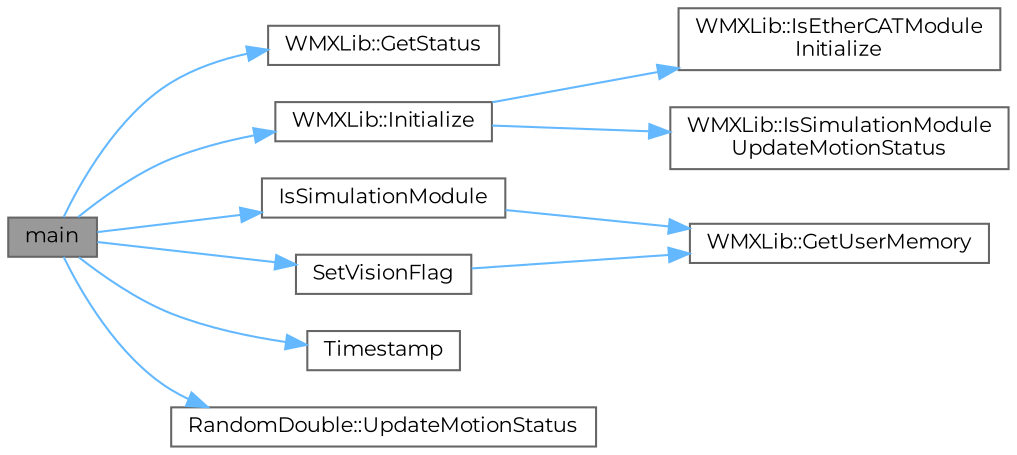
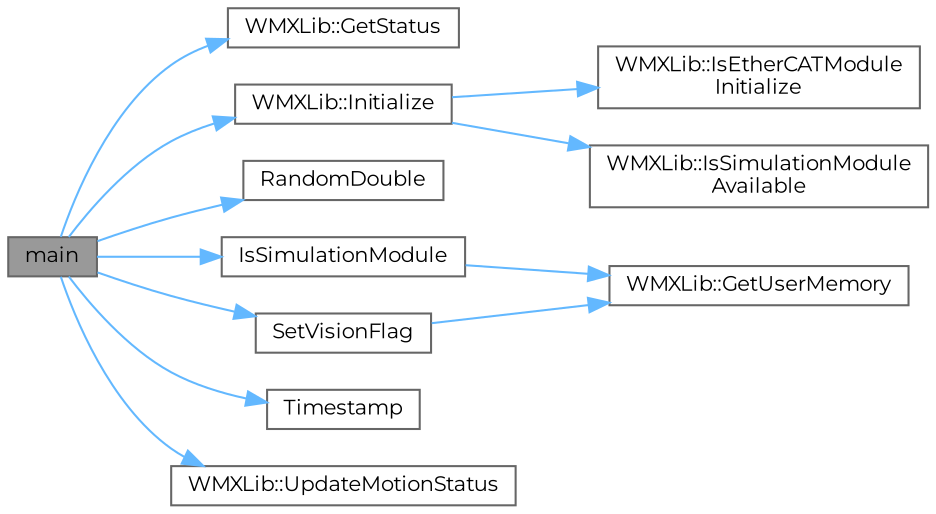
node "WMXLib::IsSimulationModule UpdateMotionStatus": label "WMXLib::IsSimulationModule UpdateMotionStatus" -> "WMXLib::IsSimulationModule Available"
node "RandomDouble": added
node "RandomDouble::UpdateMotionStatus": label "RandomDouble::UpdateMotionStatus" -> "WMXLib::UpdateMotionStatus"
